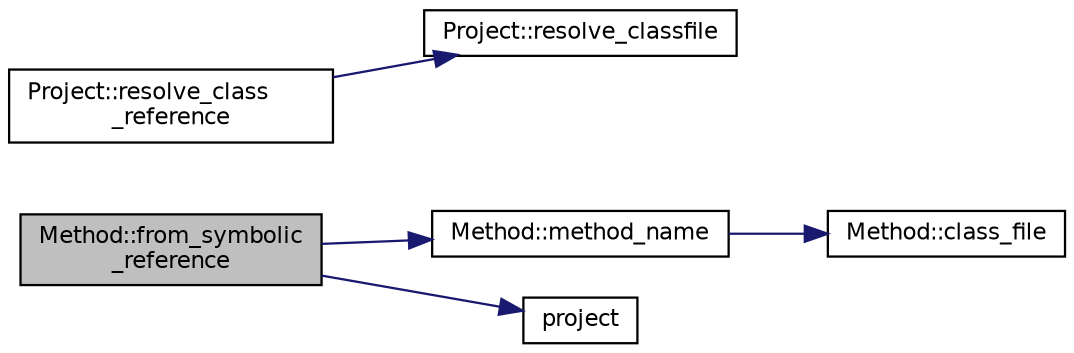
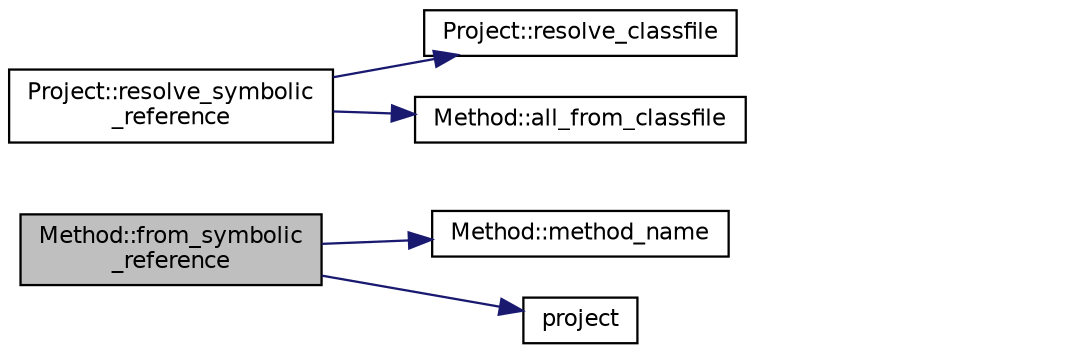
node "Project::resolve_class _reference": label "Project::resolve_class _reference" -> "Project::resolve_symbolic _reference"
node "Method::all_from_classfile": added
node "Method::class_file": removed
